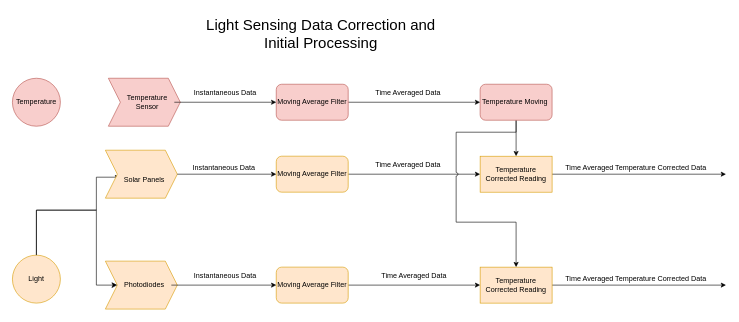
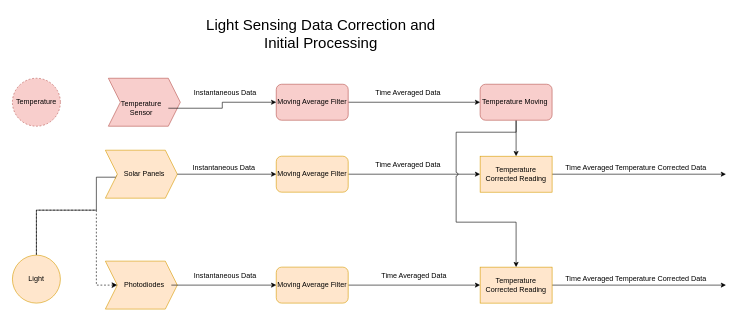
node "Temperature": style solid -> dashed
node "Temperature Sensor": moved (147, 102) -> (141, 108)
node "Solar Panels": moved (144, 180) -> (144, 174)
edge "Light" -> "Photodiodes": style solid -> dashed
